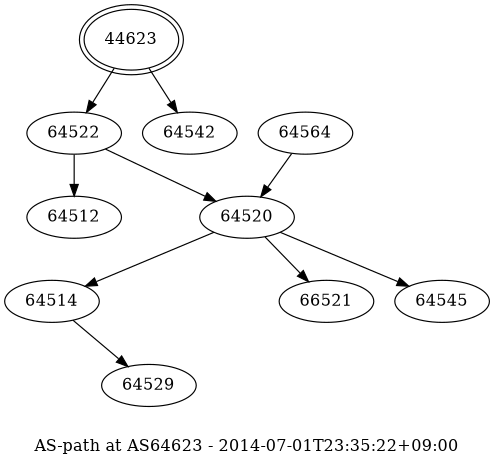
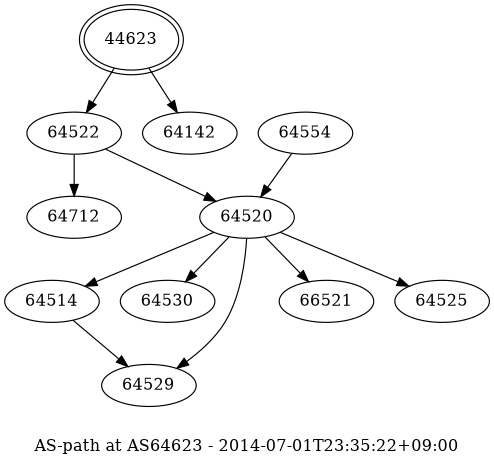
node "64542": label "64542" -> "64142"
node "64564": label "64564" -> "64554"
node "64512": label "64512" -> "64712"
node "64530": added
node "64545": label "64545" -> "64525"
edge "64520" -> "64529": added
